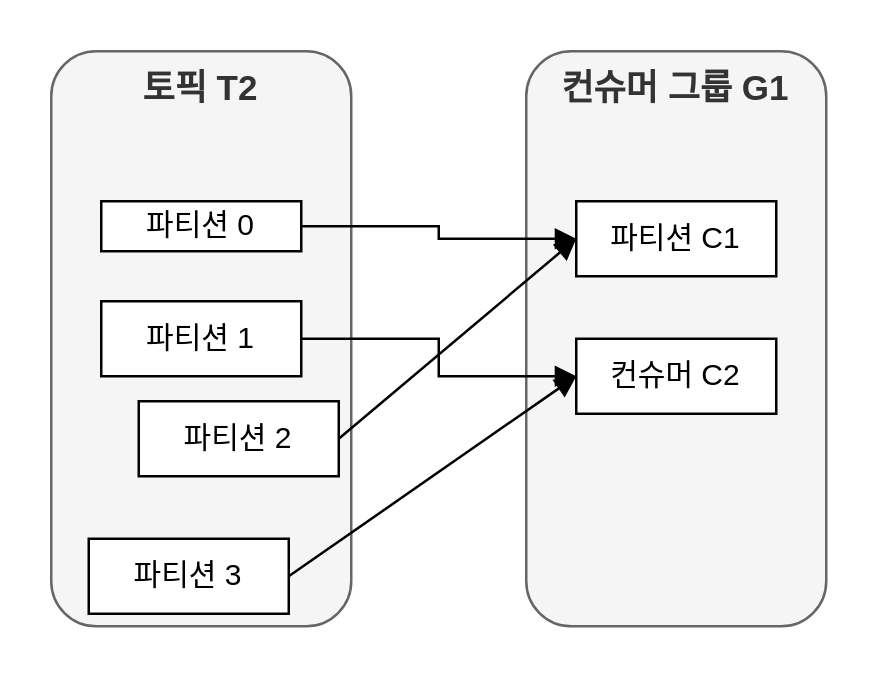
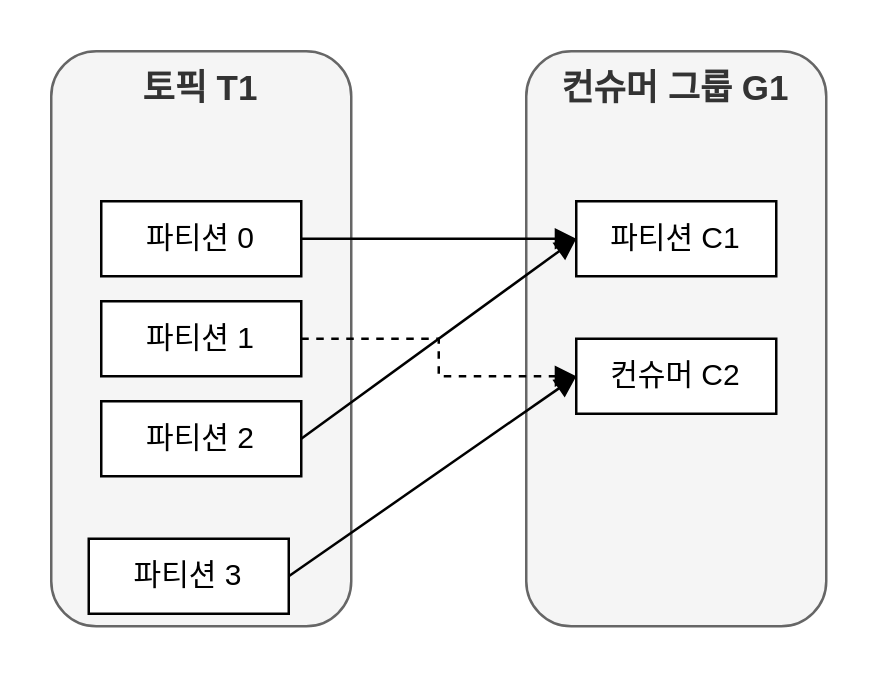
node "토픽 T2": label "토픽 T2" -> "토픽 T1"
node "파티션 0": size 200x50 -> 200x75
edge "파티션 1" -> "컨슈머 C2": style solid -> dashed
node "파티션 2": moved (239, 439) -> (201, 439)
